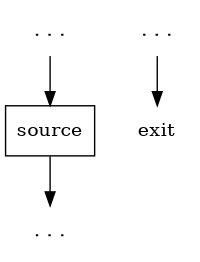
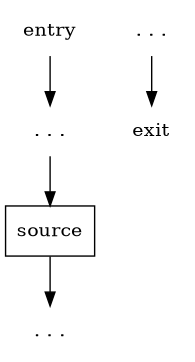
node "entry": added
